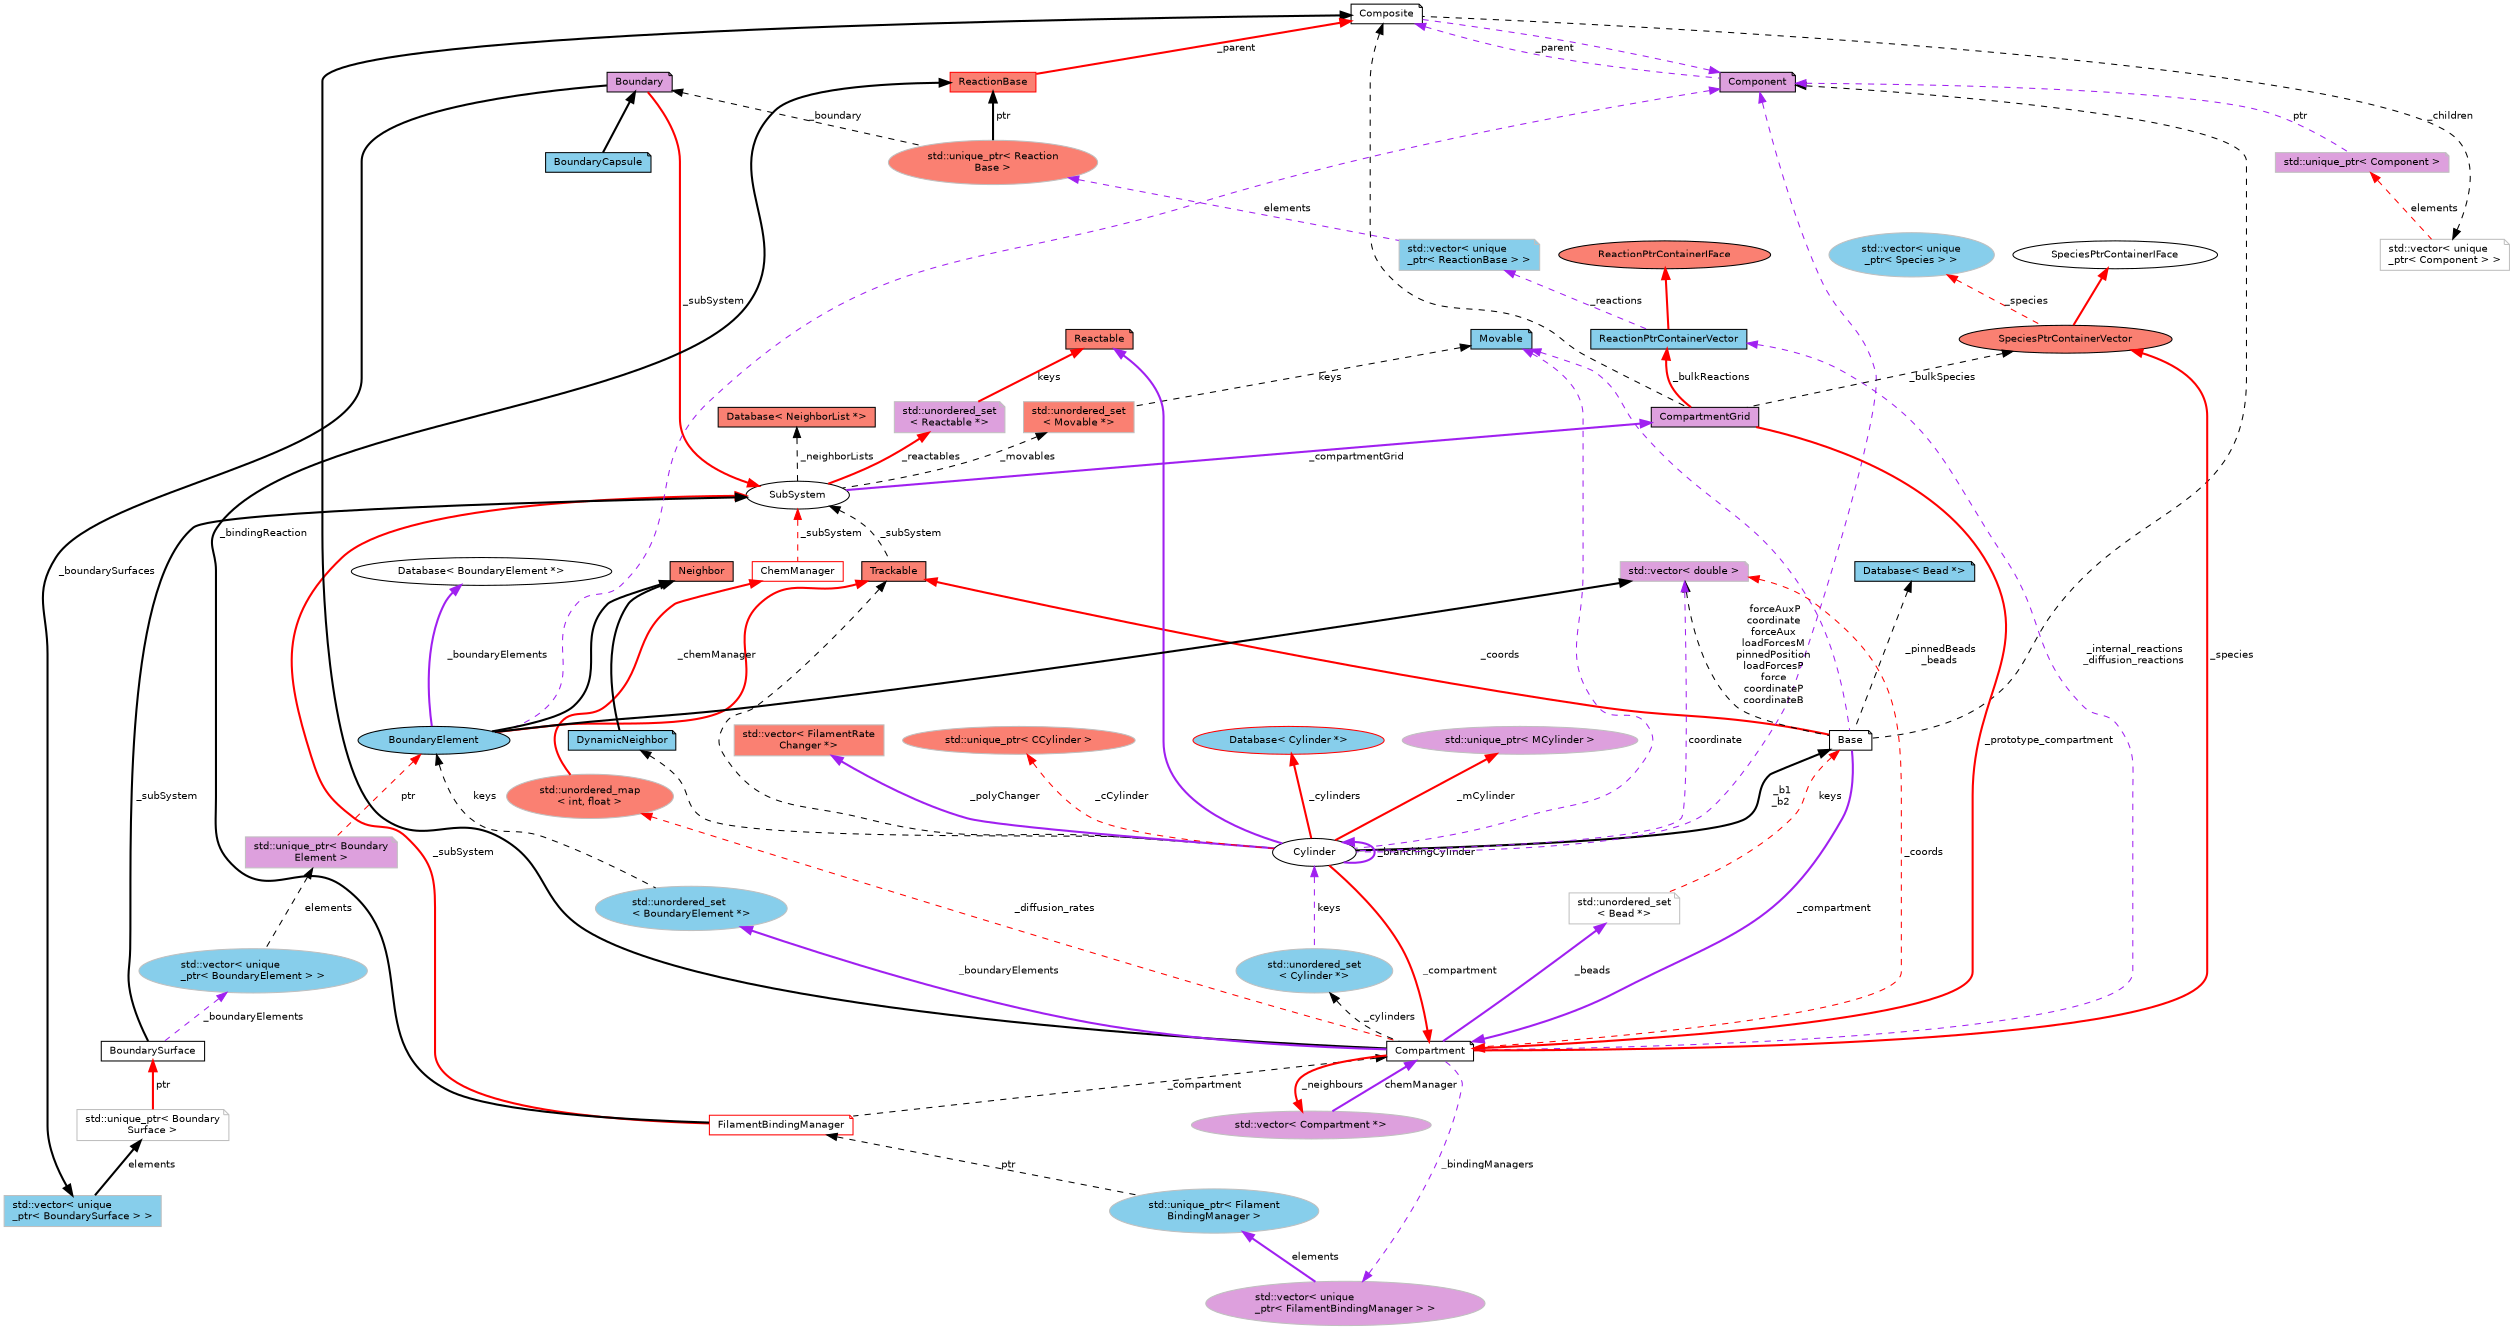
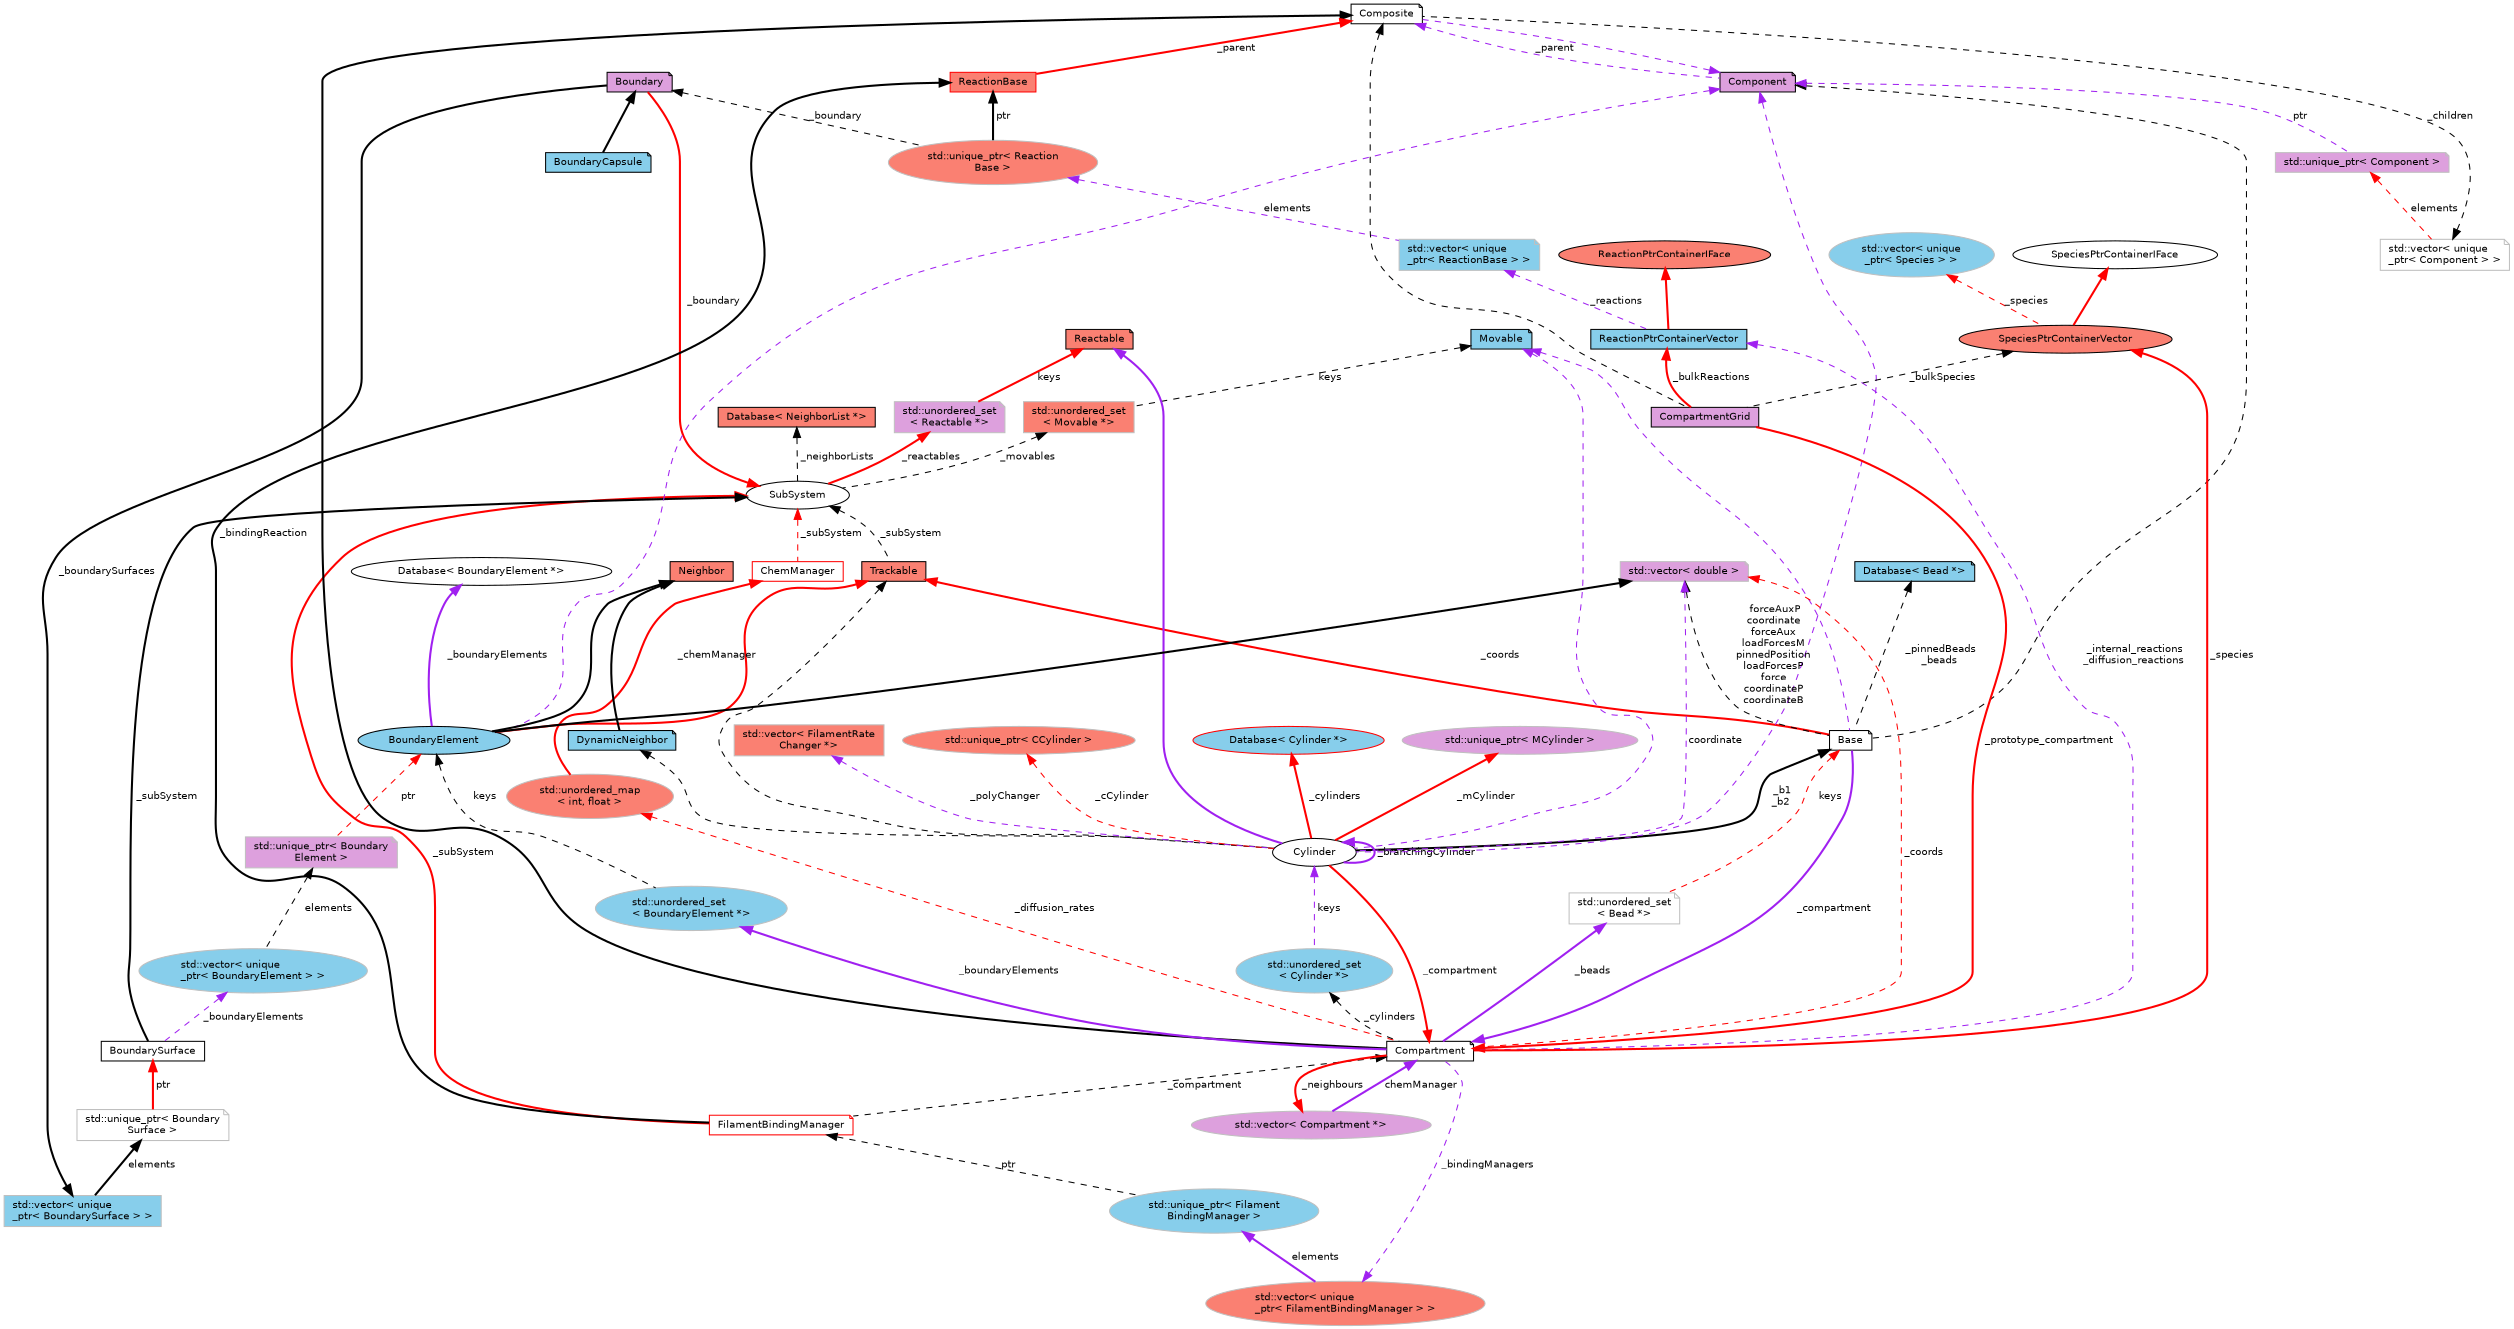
edge "Boundary" -> "SubSystem": label " _subSystem" -> " _boundary"
edge "SubSystem" -> "CompartmentGrid": removed, label "_compartmentGrid"
edge "Cylinder" -> "std::vector< FilamentRate Changer *>": style bold -> dashed
node "std::vector< unique _ptr< FilamentBindingManager > >": fillcolor plum -> salmon
